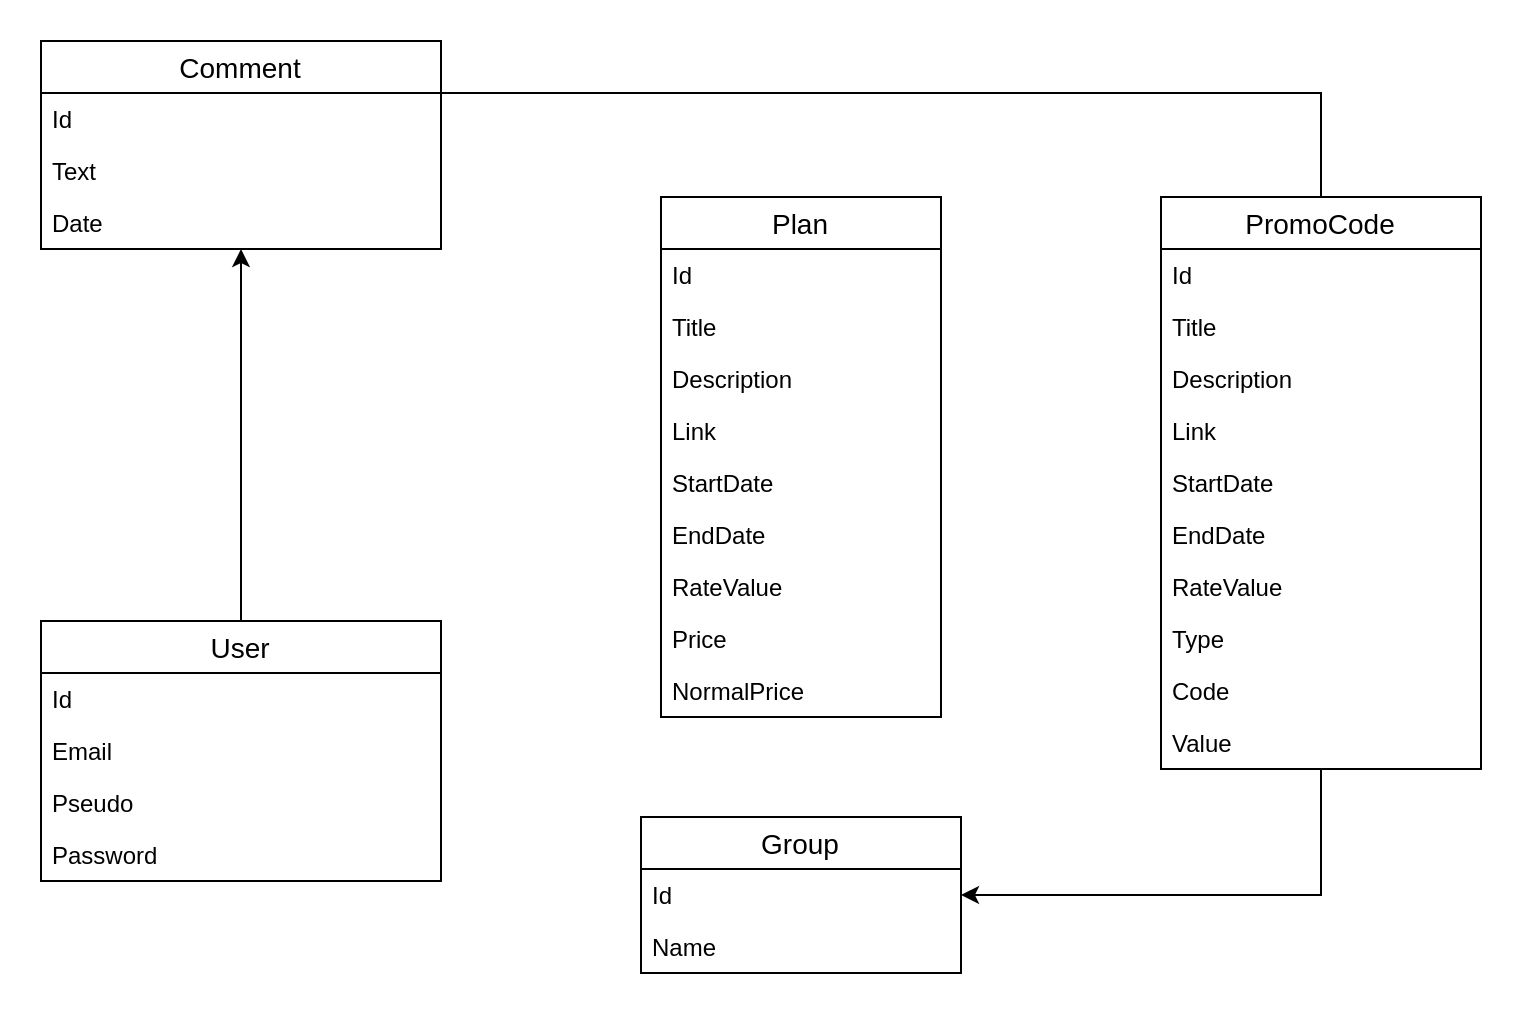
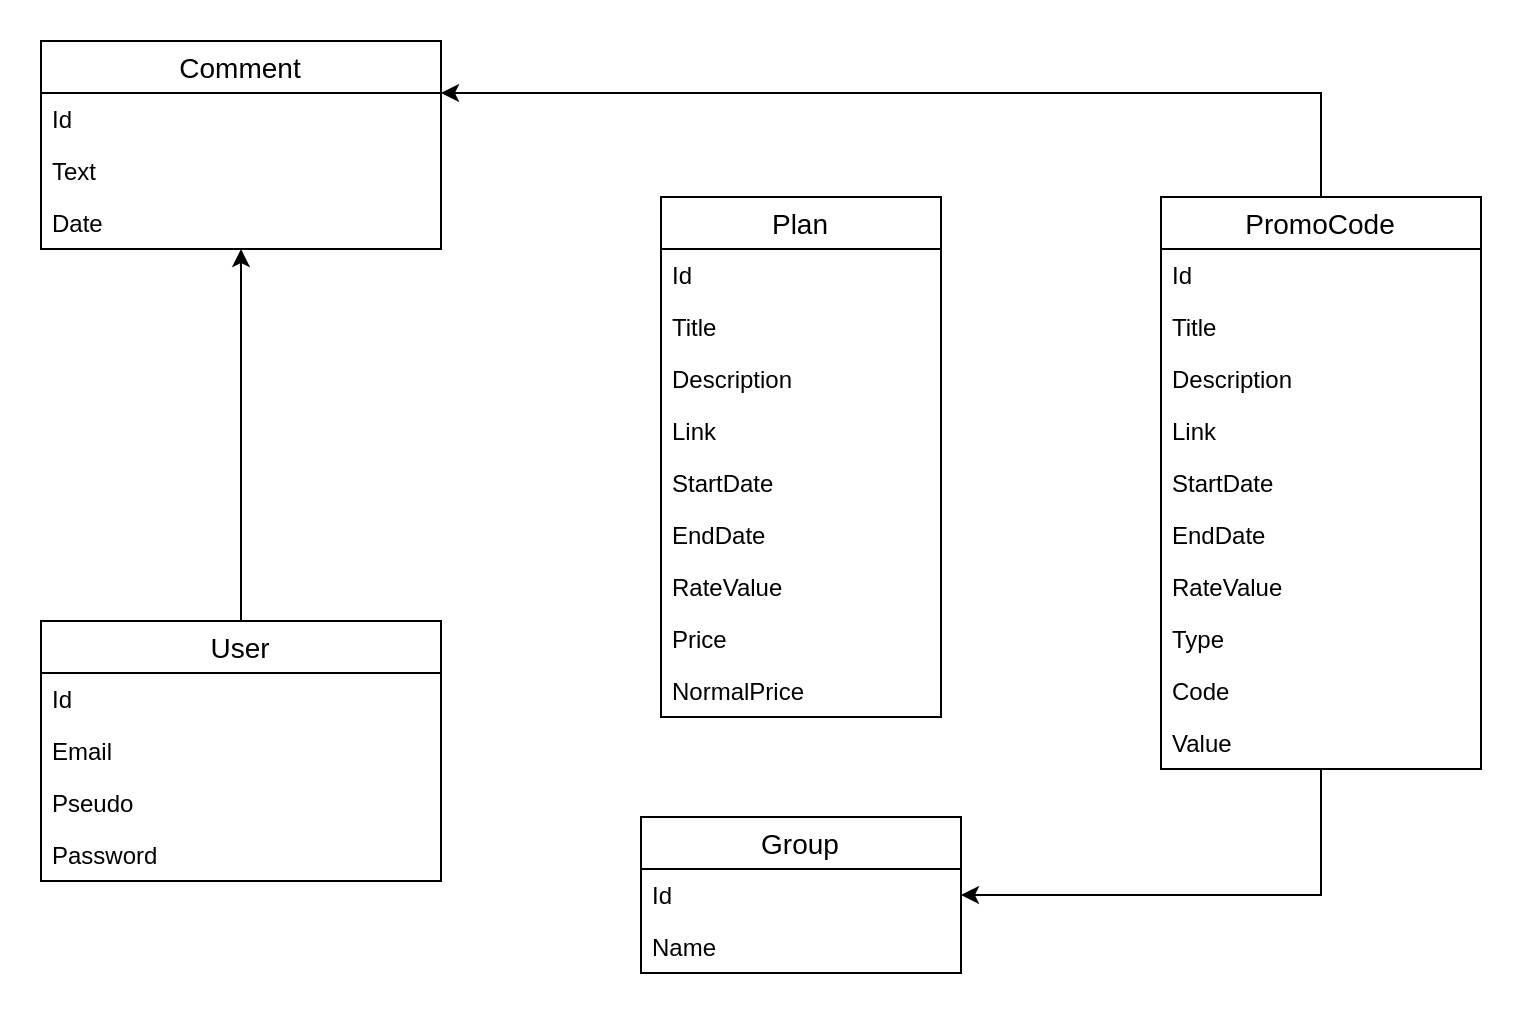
edge "Comment" -- "PromoCode": arrowhead none -> classic
